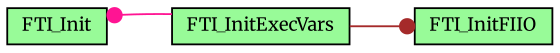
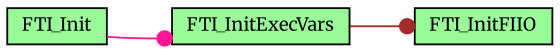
edge "FTI_InitExecVars" -> "FTI_Init": reversed
